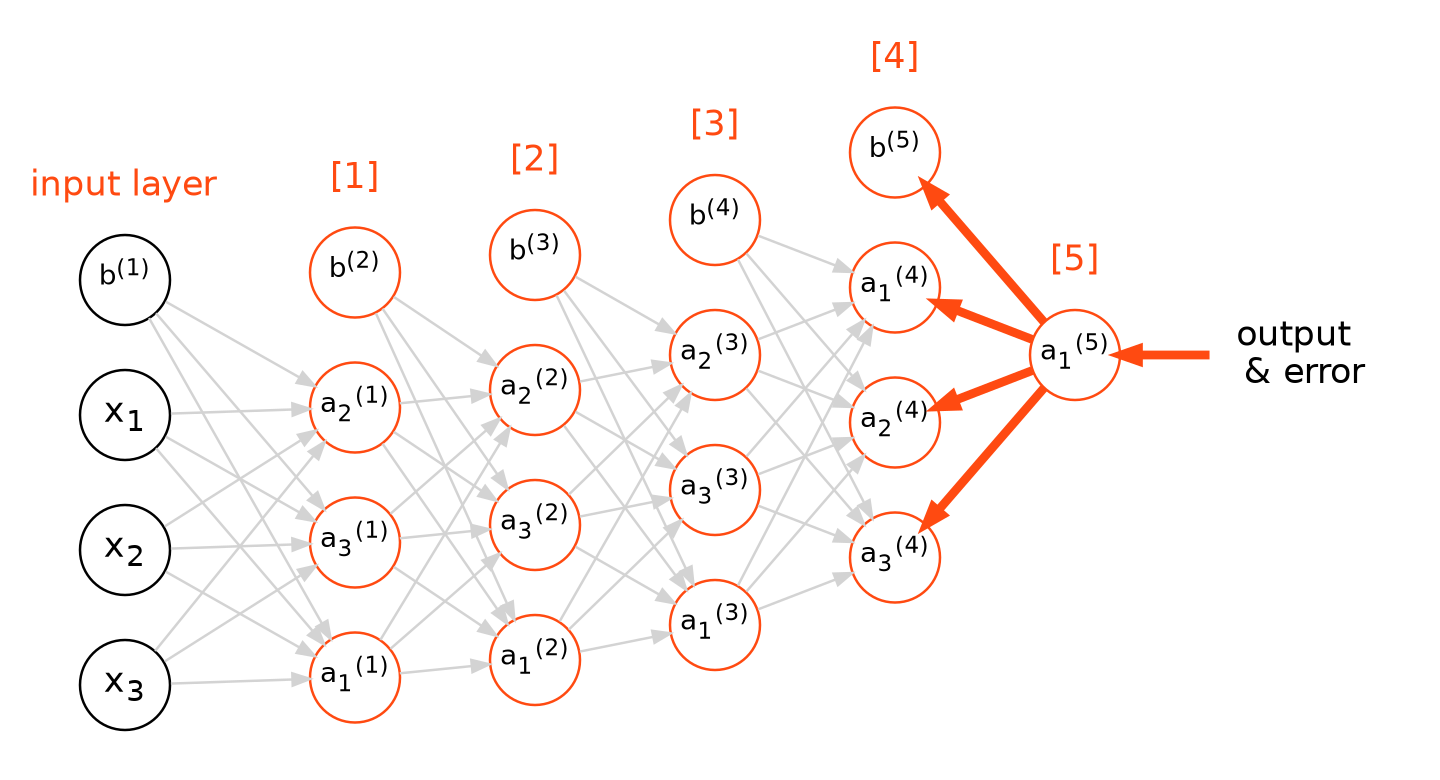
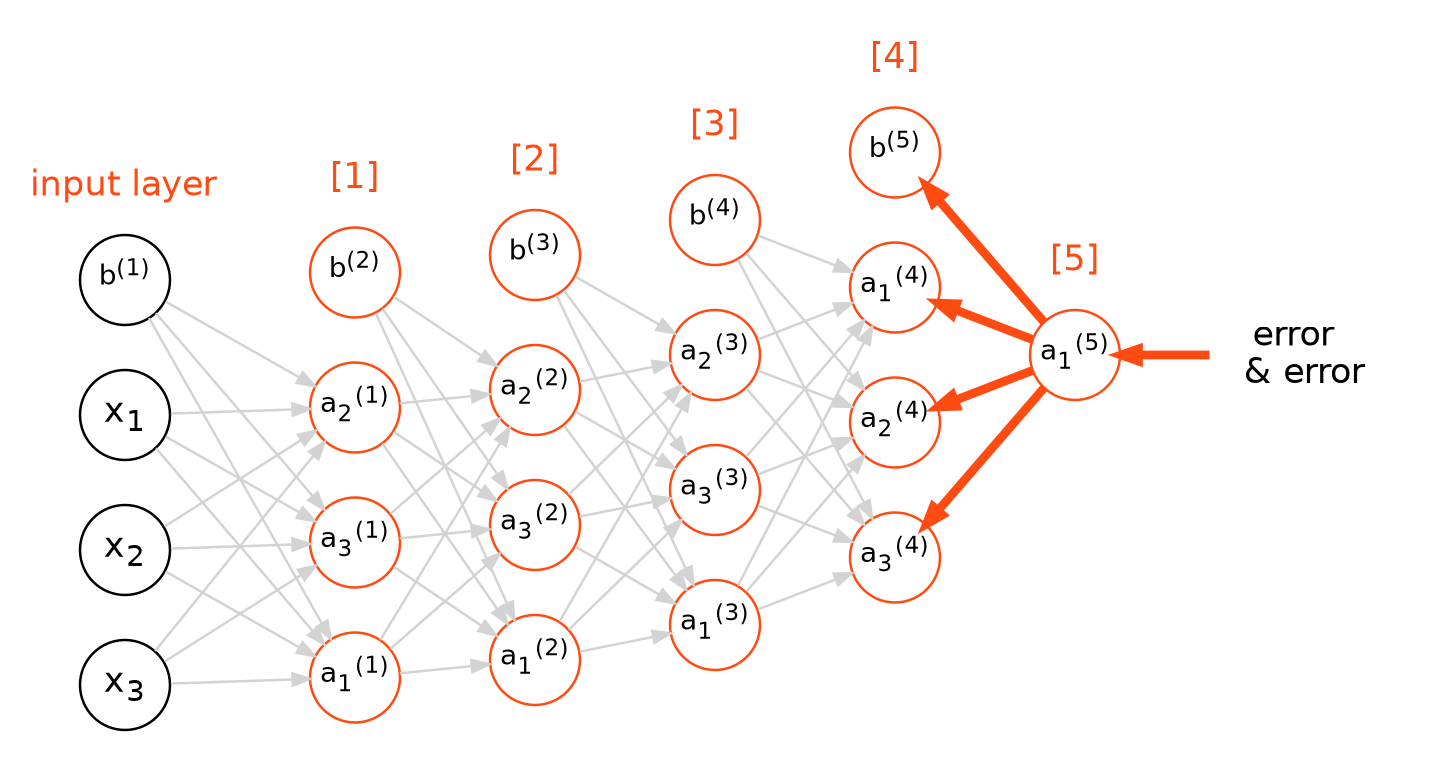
node "output & error": label "output & error" -> "error & error"
